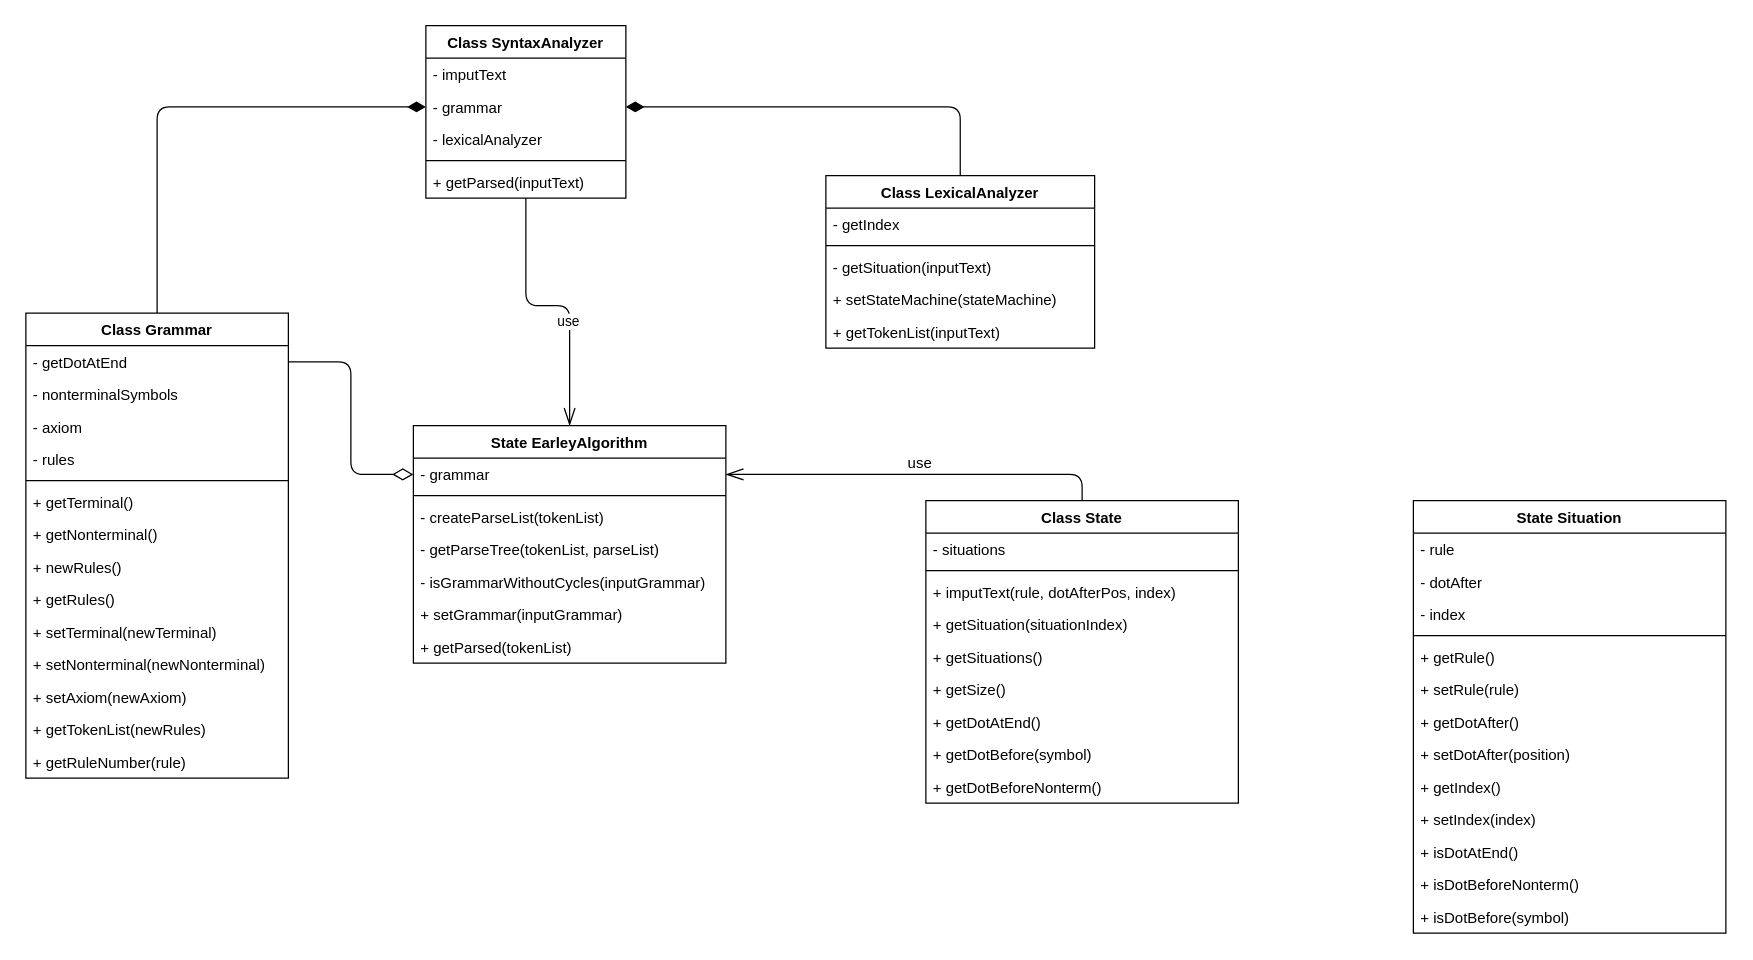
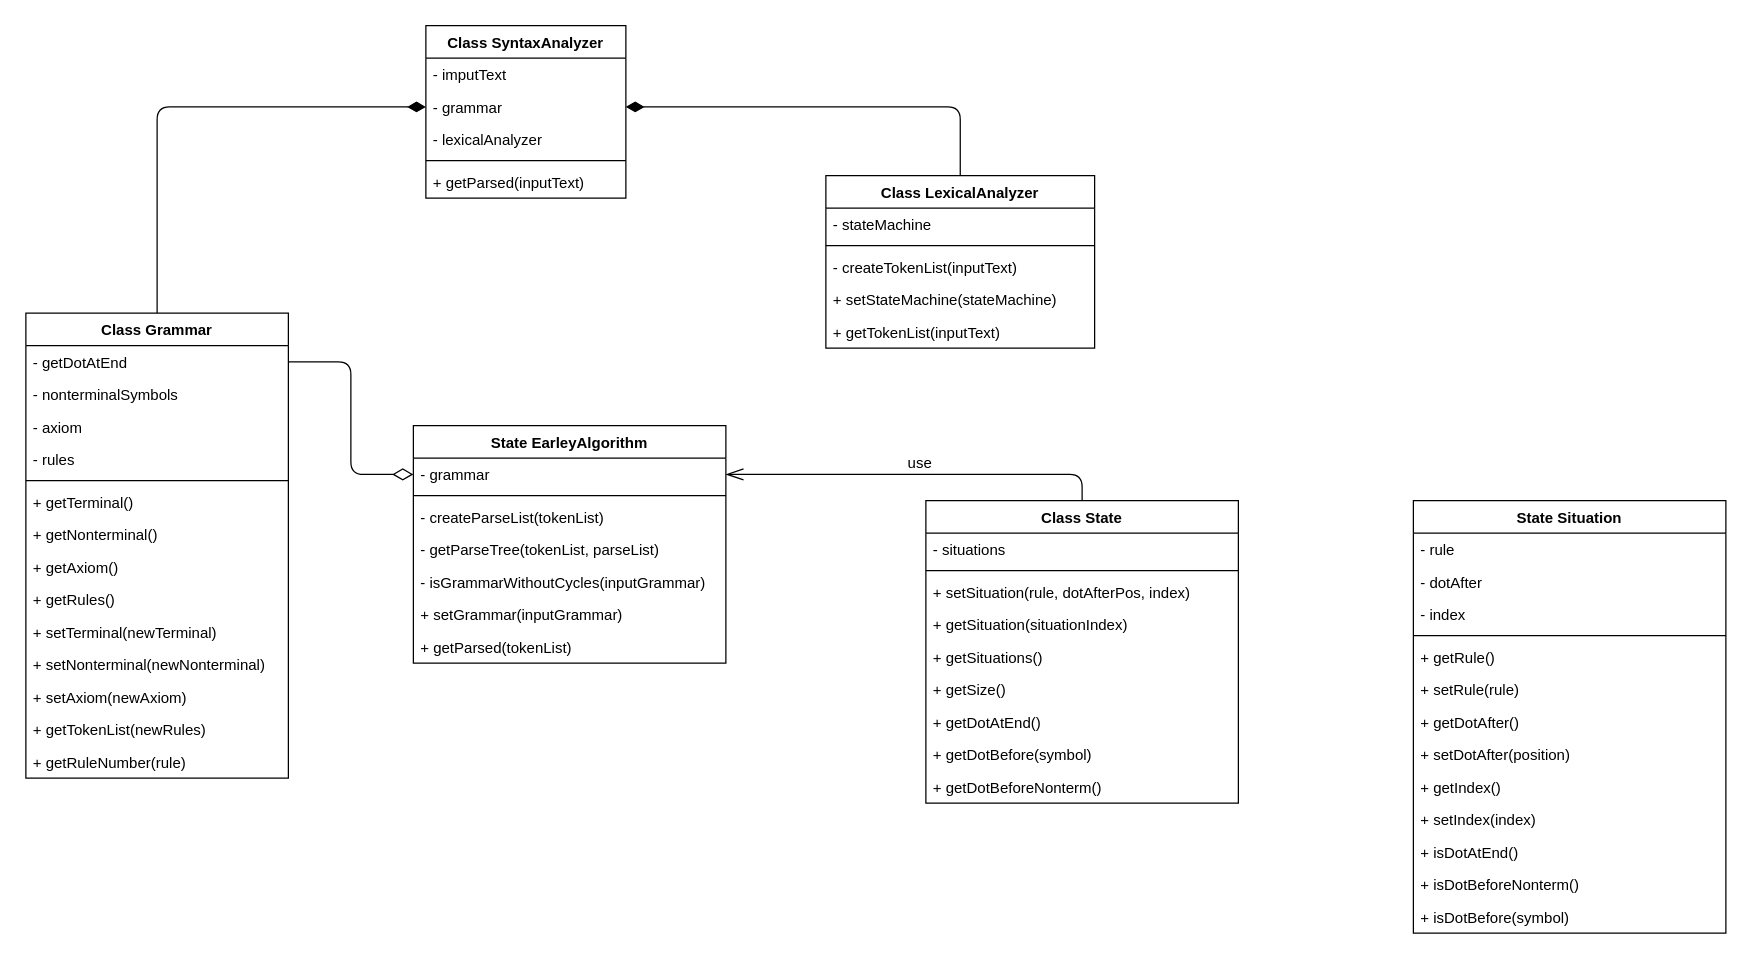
node "- getIndex": label "- getIndex" -> "- stateMachine"
node "- getSituation(inputText)": label "- getSituation(inputText)" -> "- createTokenList(inputText)"
edge "Class SyntaxAnalyzer" -> "State EarleyAlgorithm": removed, label "use"
node "+ newRules()": label "+ newRules()" -> "+ getAxiom()"
node "+ imputText(rule, dotAfterPos, index)": label "+ imputText(rule, dotAfterPos, index)" -> "+ setSituation(rule, dotAfterPos, index)"
